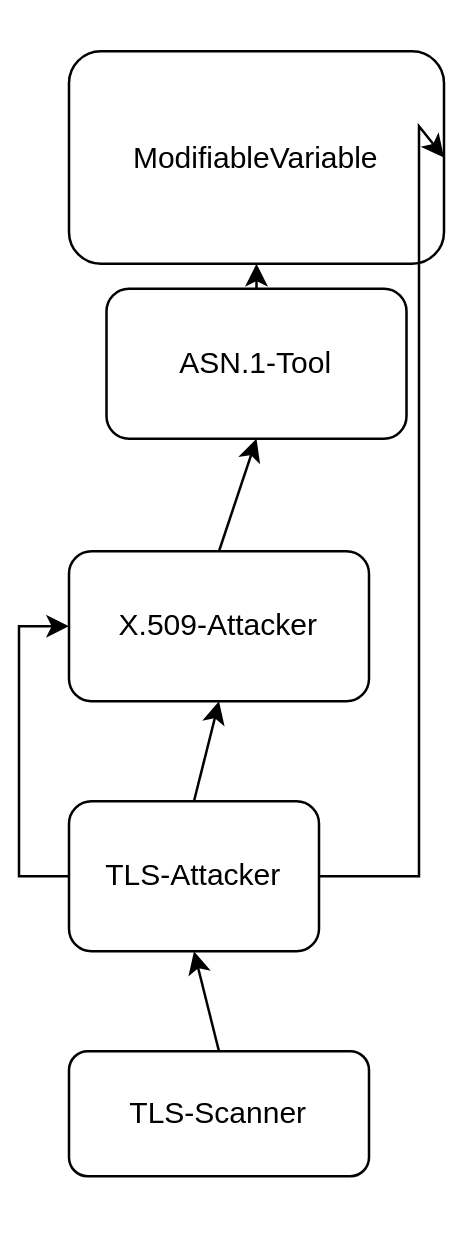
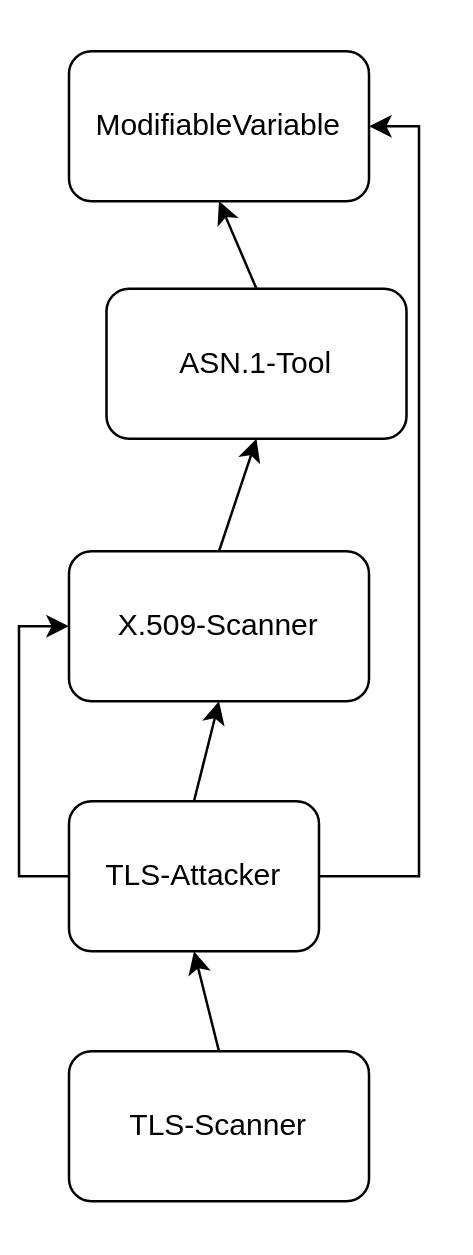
node "ModifiableVariable": size 375x213 -> 300x150
node "X.509-Attacker": label "X.509-Attacker" -> "X.509-Scanner"
node "TLS-Scanner": size 300x125 -> 300x150
